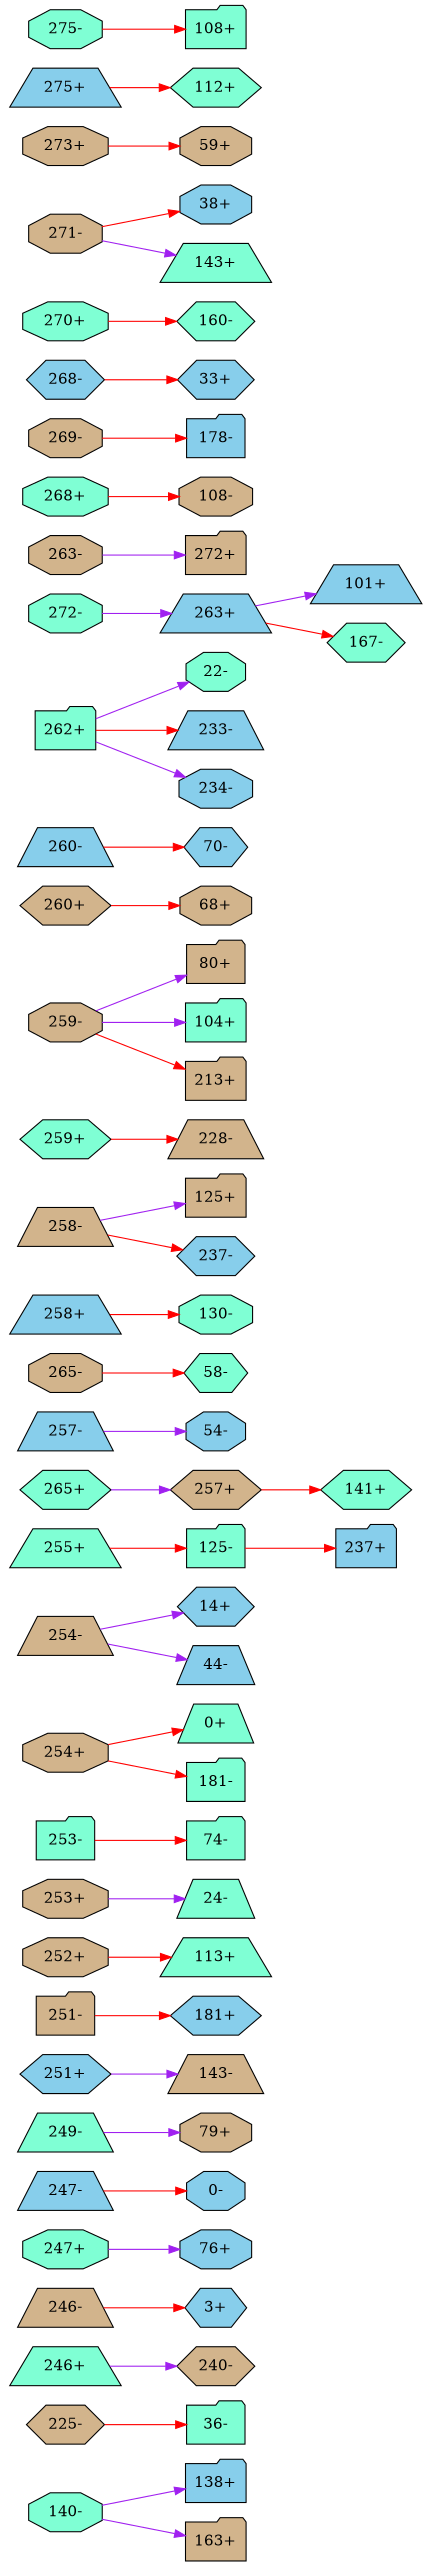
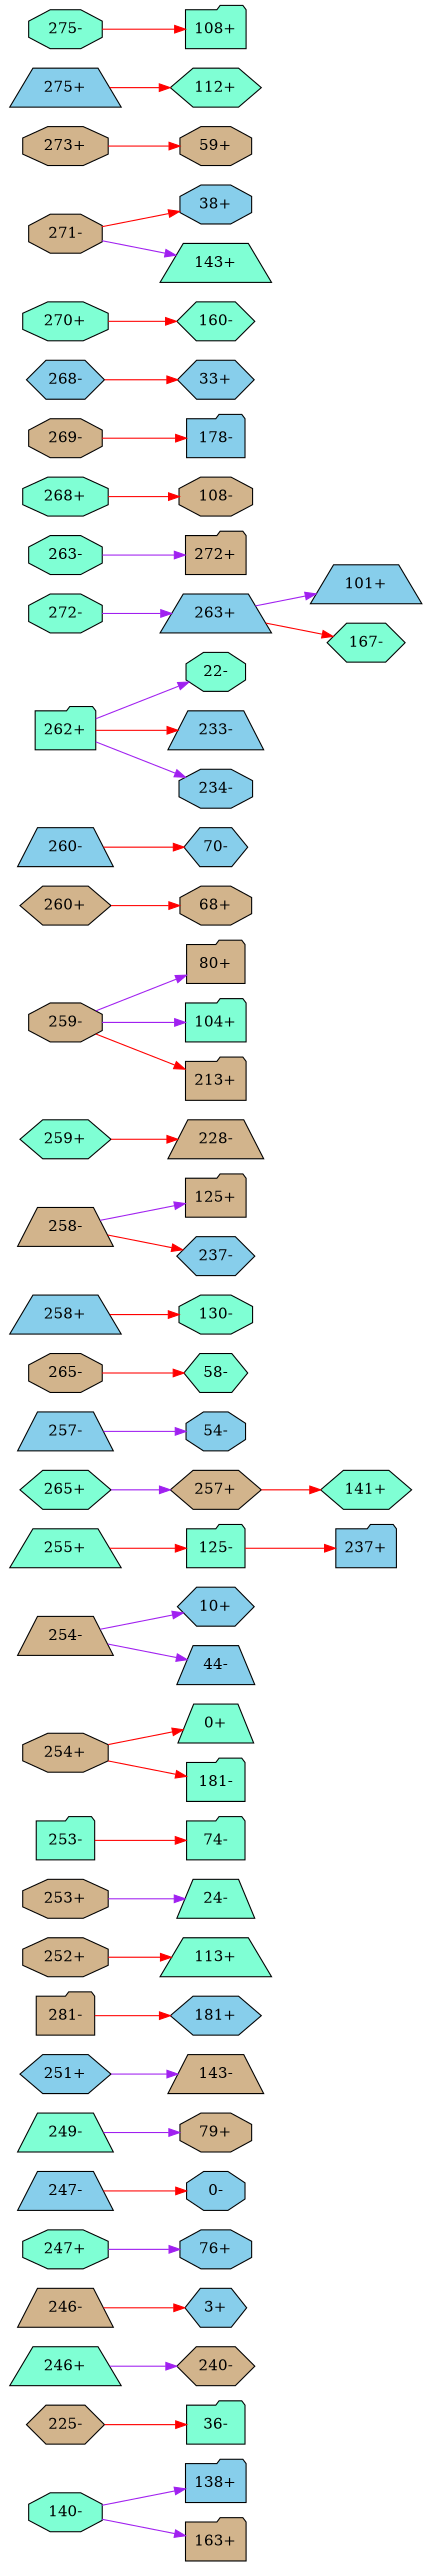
node "263-": fillcolor tan -> aquamarine
node "14+": label "14+" -> "10+"
node "251-": label "251-" -> "281-"
